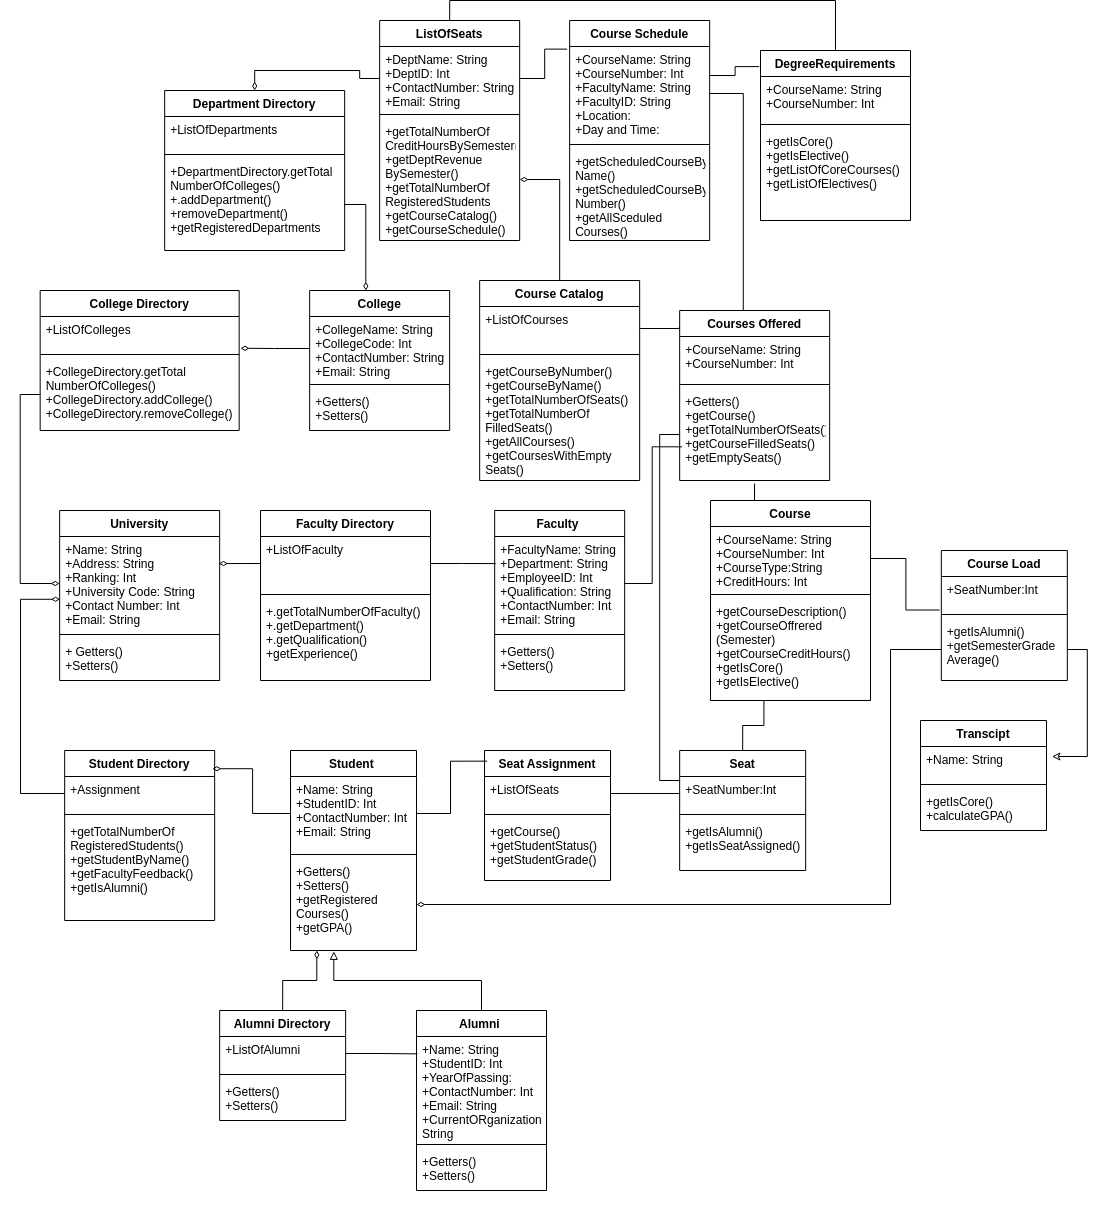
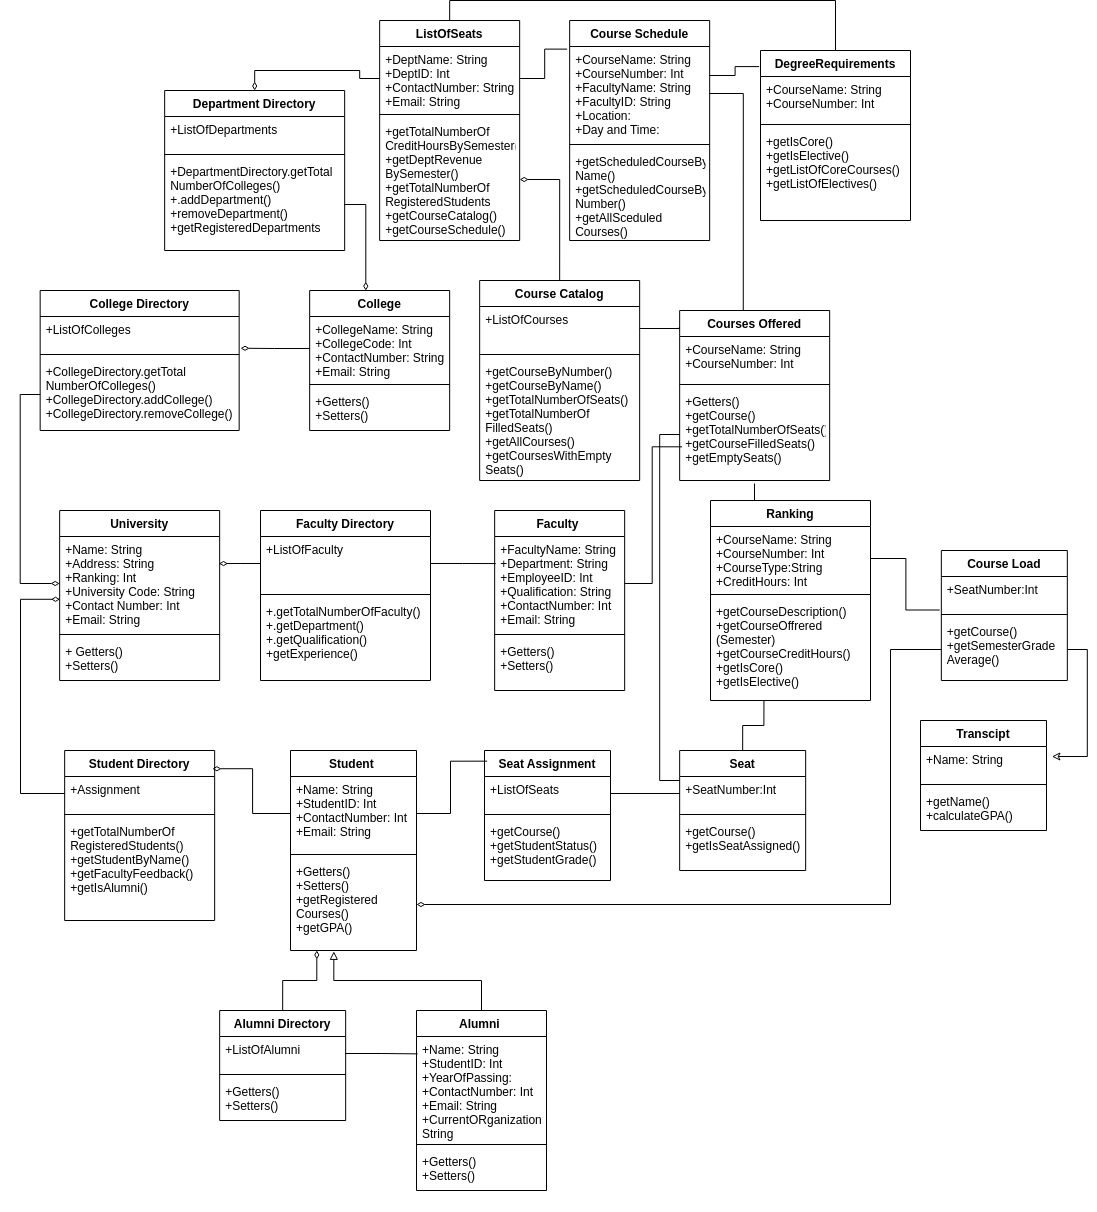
node "Course": label "Course" -> "Ranking"
node "+getIsAlumni() +getSemesterGrade Average()": label "+getIsAlumni() +getSemesterGrade Average()" -> "+getCourse() +getSemesterGrade Average()"
node "+getIsCore() +calculateGPA()": label "+getIsCore() +calculateGPA()" -> "+getName() +calculateGPA()"
node "+getIsAlumni() +getIsSeatAssigned()": label "+getIsAlumni() +getIsSeatAssigned()" -> "+getCourse() +getIsSeatAssigned()"
